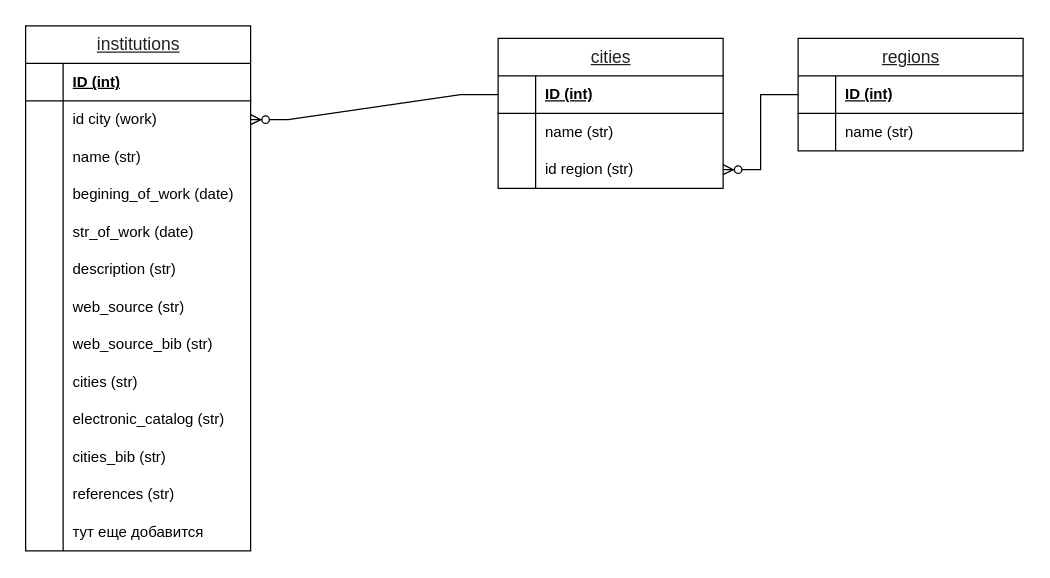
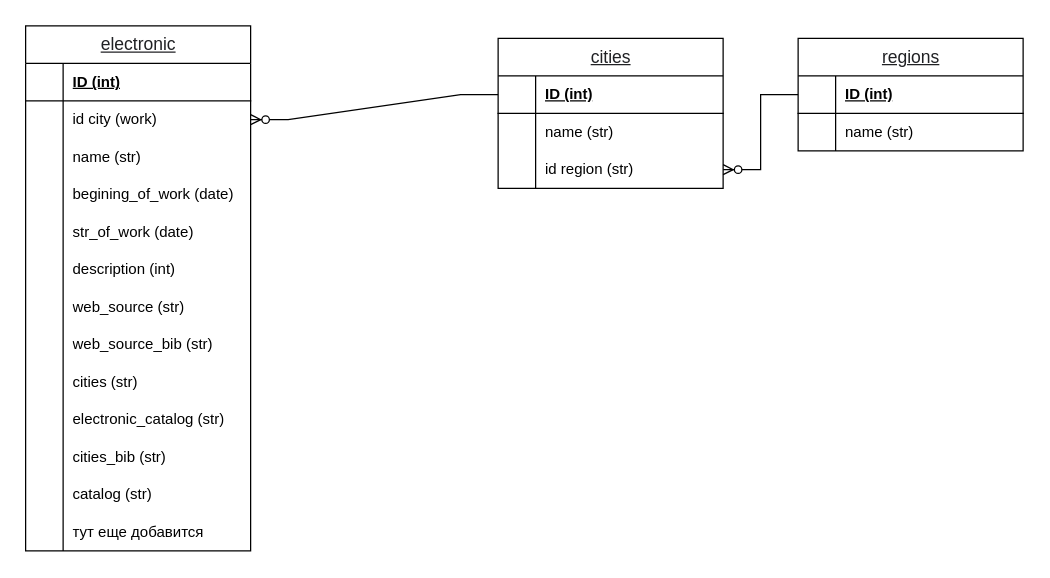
node "institutions": label "institutions" -> "electronic"
node "description (str)": label "description (str)" -> "description (int)"
node "references (str)": label "references (str)" -> "catalog (str)"
